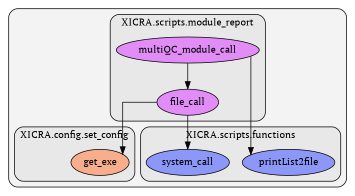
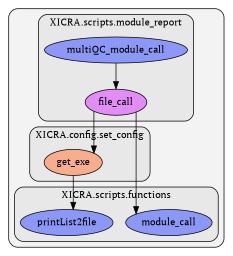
node "multiQC_module_call": fillcolor #e065ffb2 -> #6575ffb2
edge "multiQC_module_call" -> "printList2file": now "get_exe" -> "printList2file"
node "system_call": label "system_call" -> "module_call"
